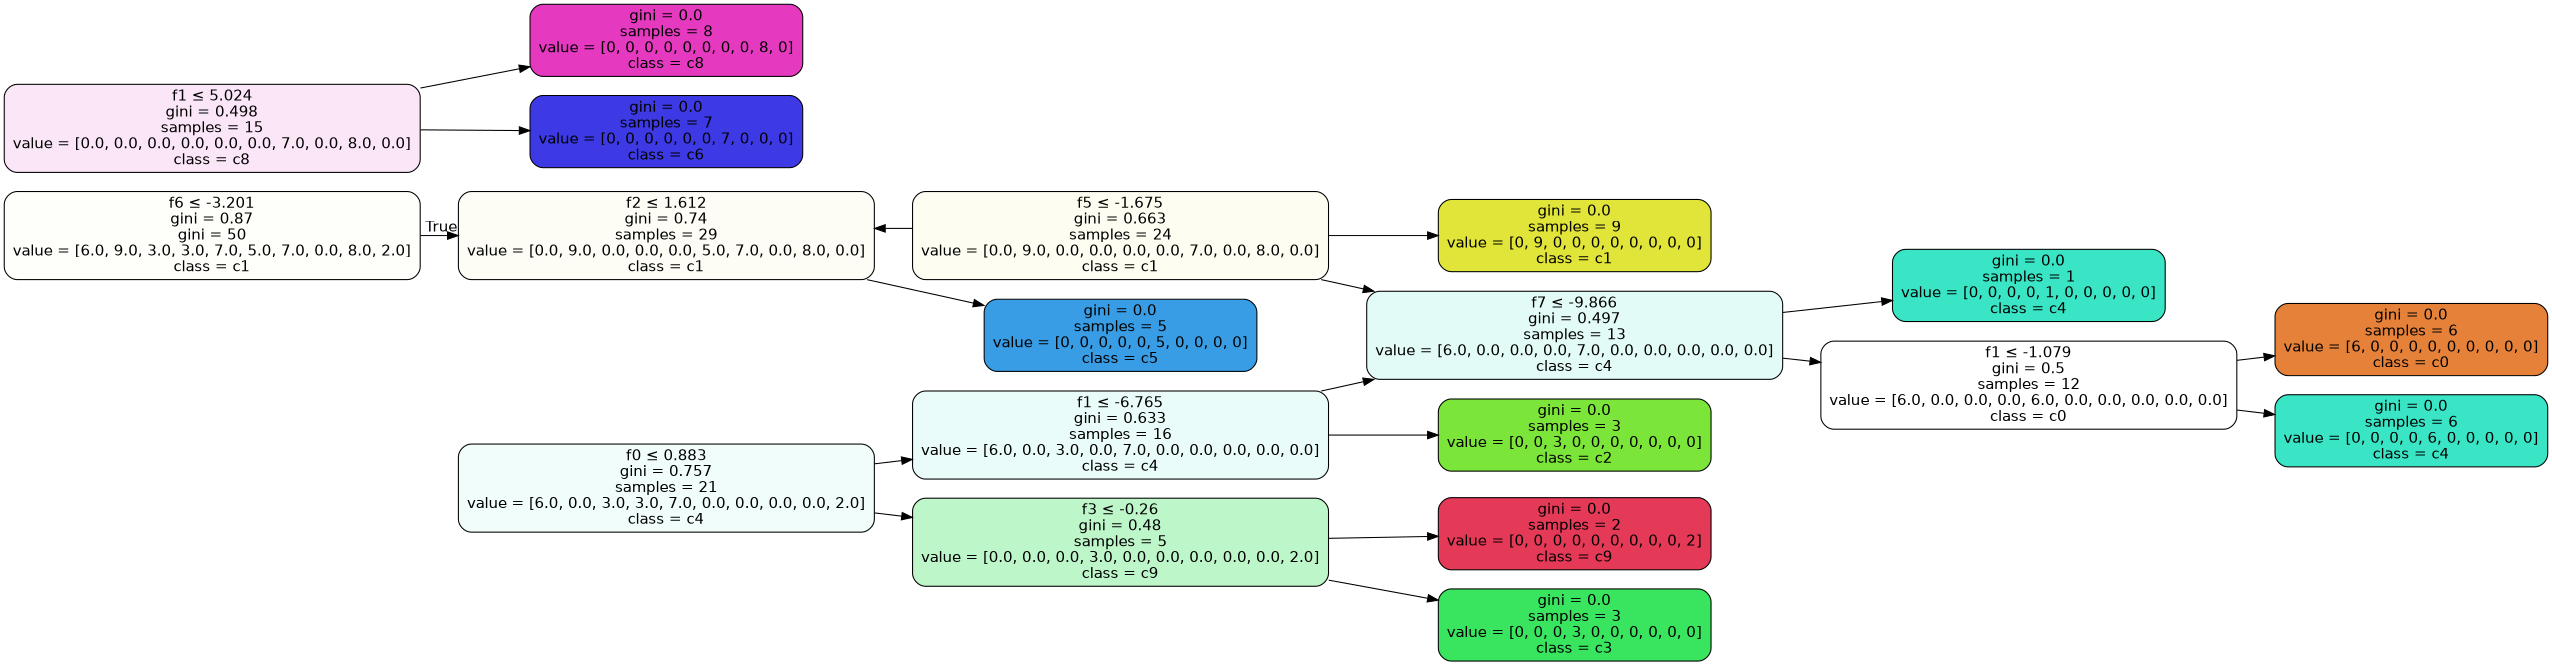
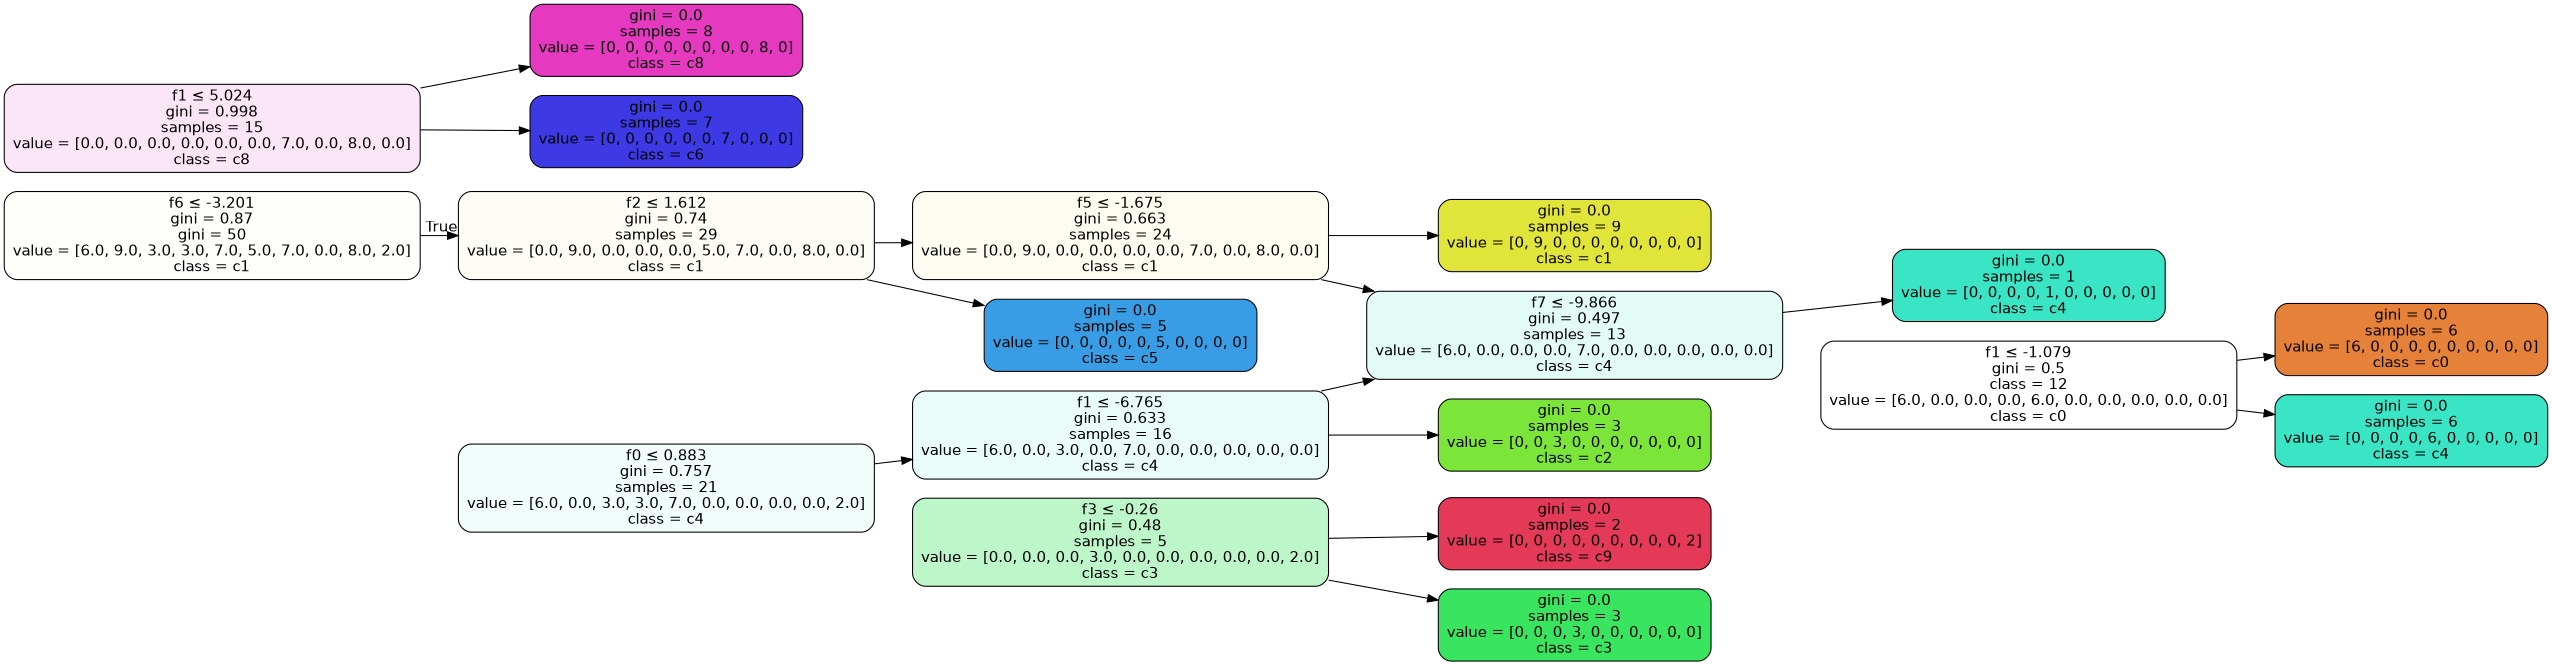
node "f1 ≤ 5.024": text "gini = 0.498" -> "gini = 0.998"
edge "f5 ≤ -1.675" -> "f2 ≤ 1.612": reversed
edge "f7 ≤ -9.866" -> "f1 ≤ -1.079": removed
node "f1 ≤ -1.079": text "samples = 12" -> "class = 12"
edge "f0 ≤ 0.883" -> "f3 ≤ -0.26": removed
node "f3 ≤ -0.26": text "class = c9" -> "class = c3"
